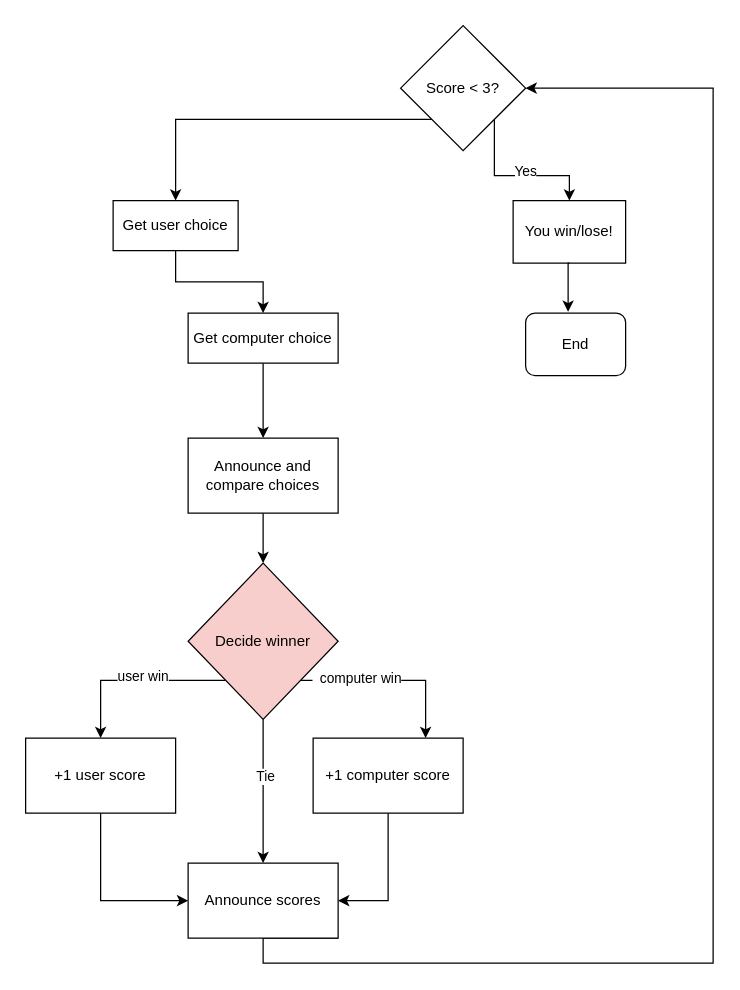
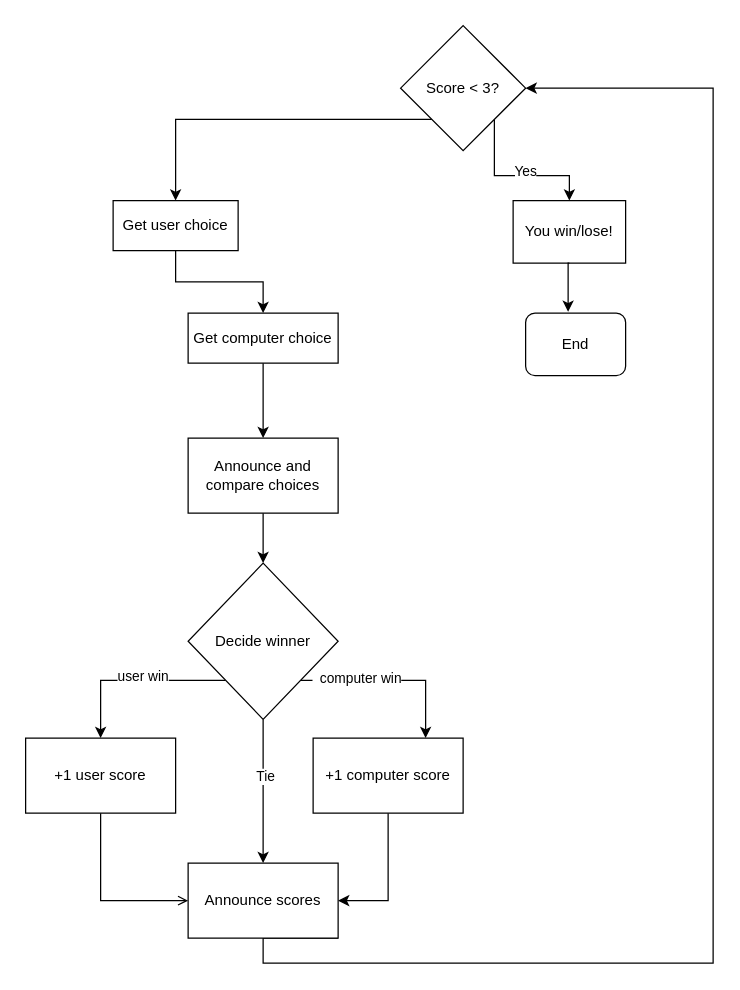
node "Decide winner": fillcolor #f8cecc -> #ffffff
edge "+1 user score" -> "Announce scores": arrowhead classic -> open
